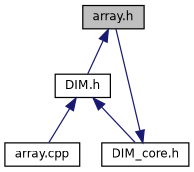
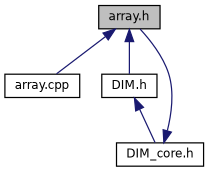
edge "array.cpp" -> "DIM.h": now "array.cpp" -> "array.h"
